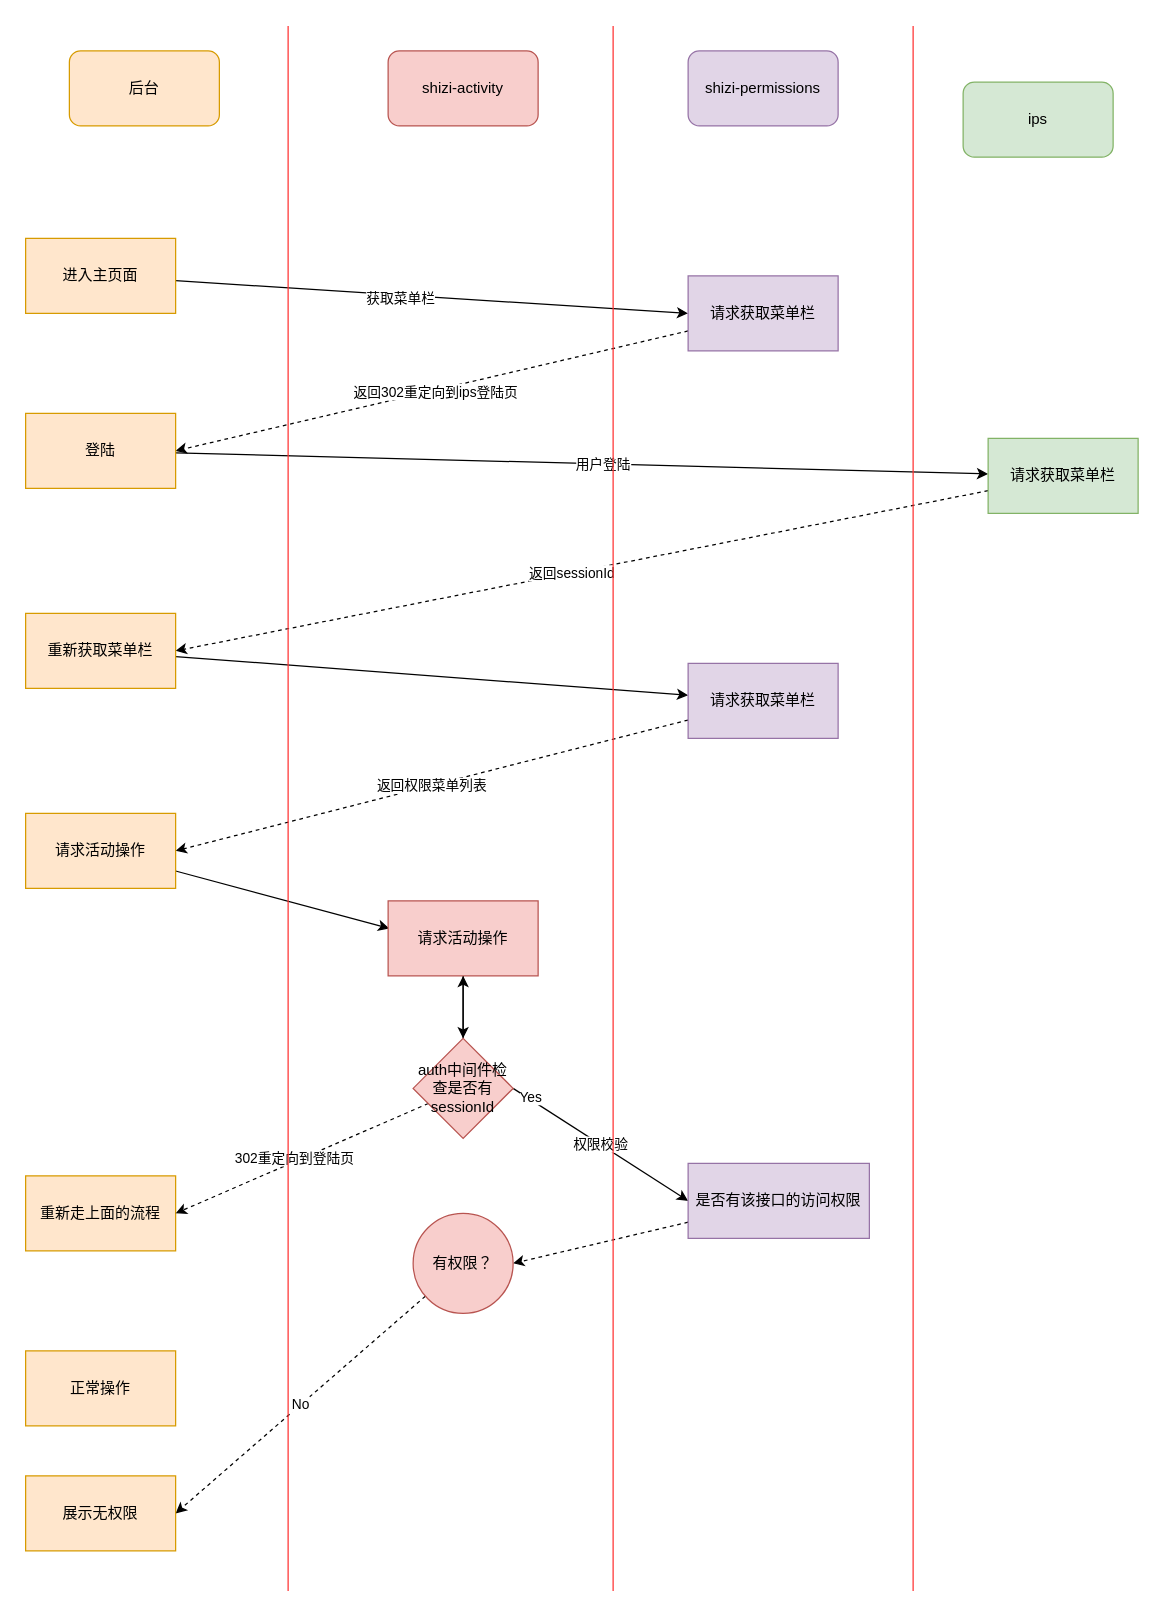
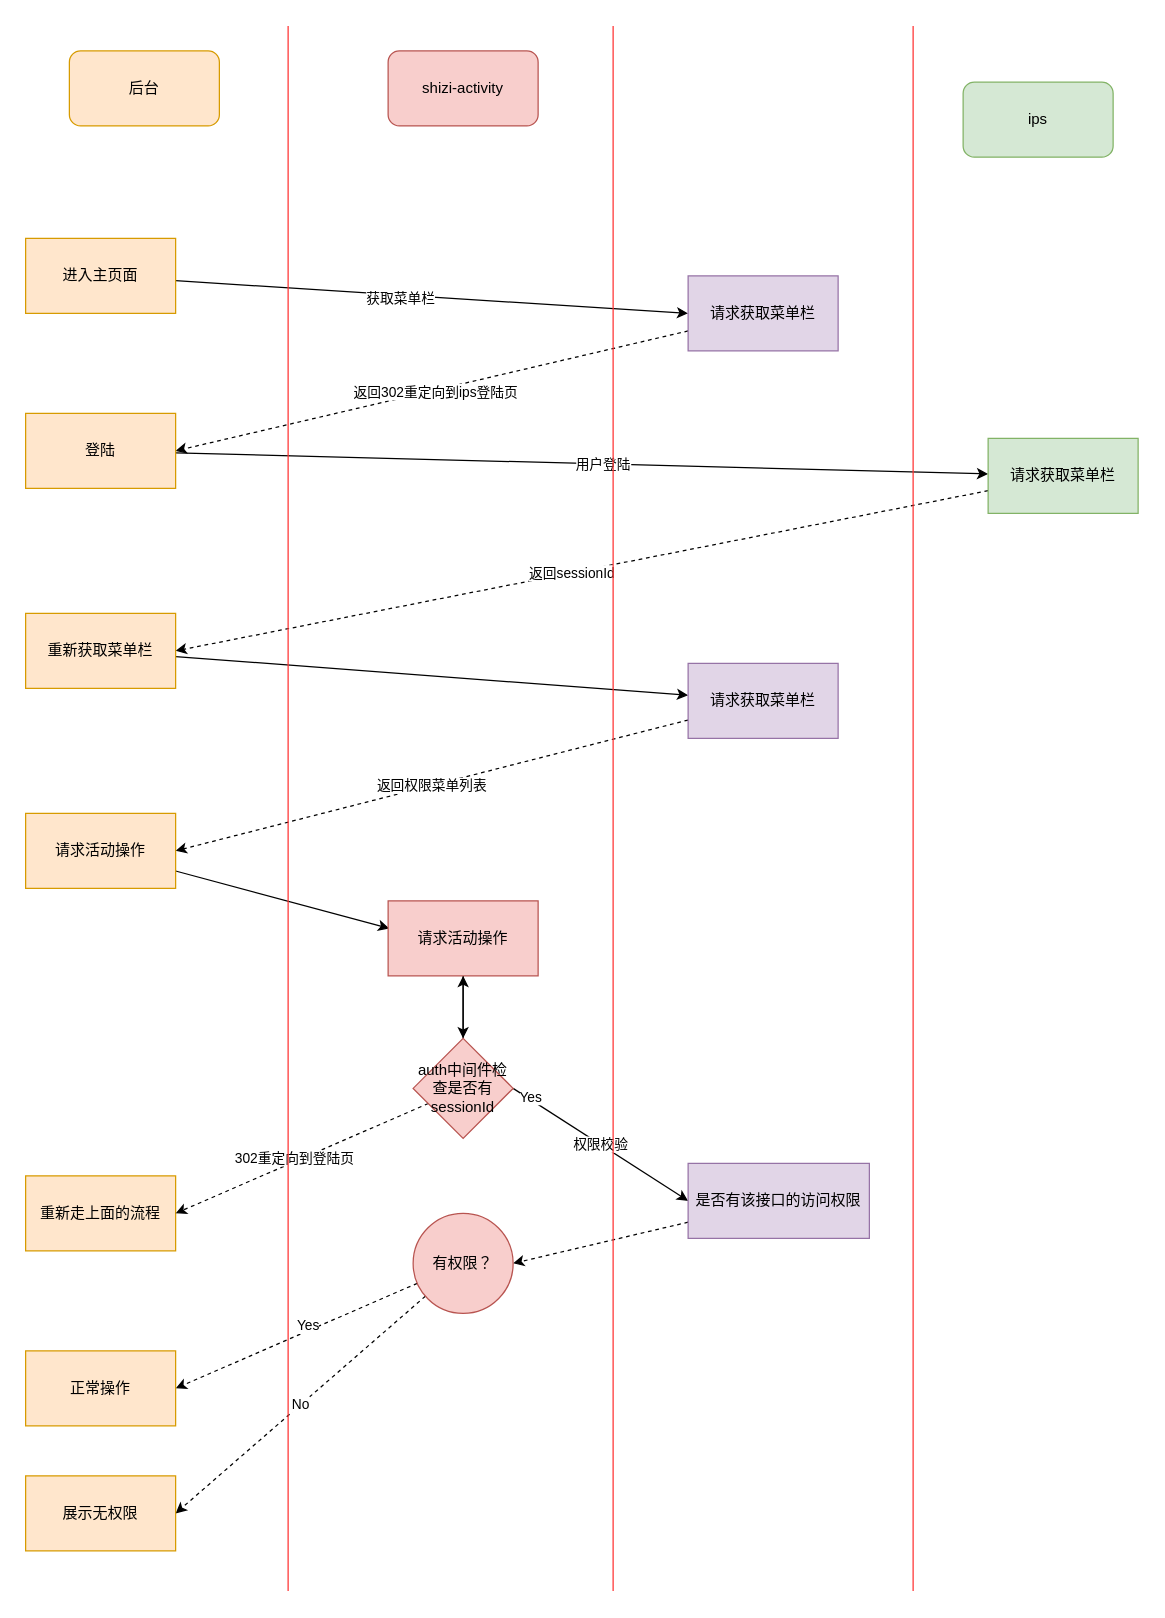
node "shizi-permissions": removed
edge "有权限？" -> "正常操作": added, label "Yes"
